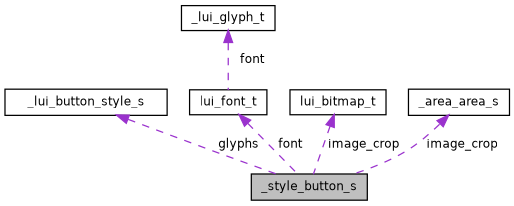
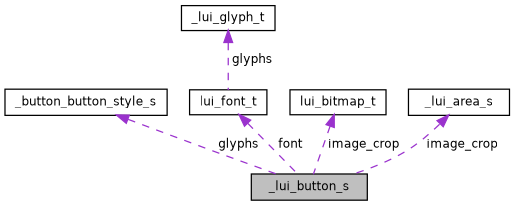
edge "lui_font_t" -> "_lui_glyph_t": label " font" -> " glyphs"
node "_lui_button_style_s": label "_lui_button_style_s" -> "_button_button_style_s"
node "_area_area_s": label "_area_area_s" -> "_lui_area_s"
node "_style_button_s": label "_style_button_s" -> "_lui_button_s"
